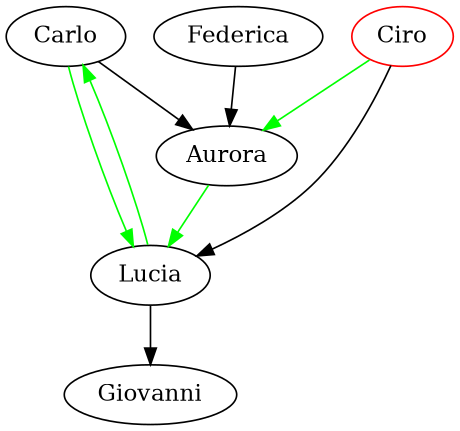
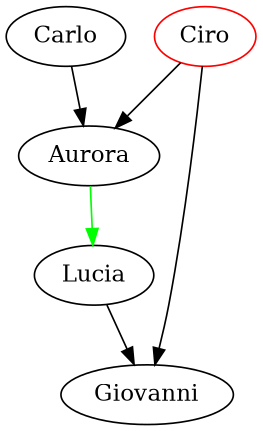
node "Federica": removed
edge "Ciro" -> "Aurora": color green -> black
edge "Carlo" -> "Lucia": removed
edge "Lucia" -> "Carlo": removed
edge "Ciro" -> "Lucia": now "Ciro" -> "Giovanni"
